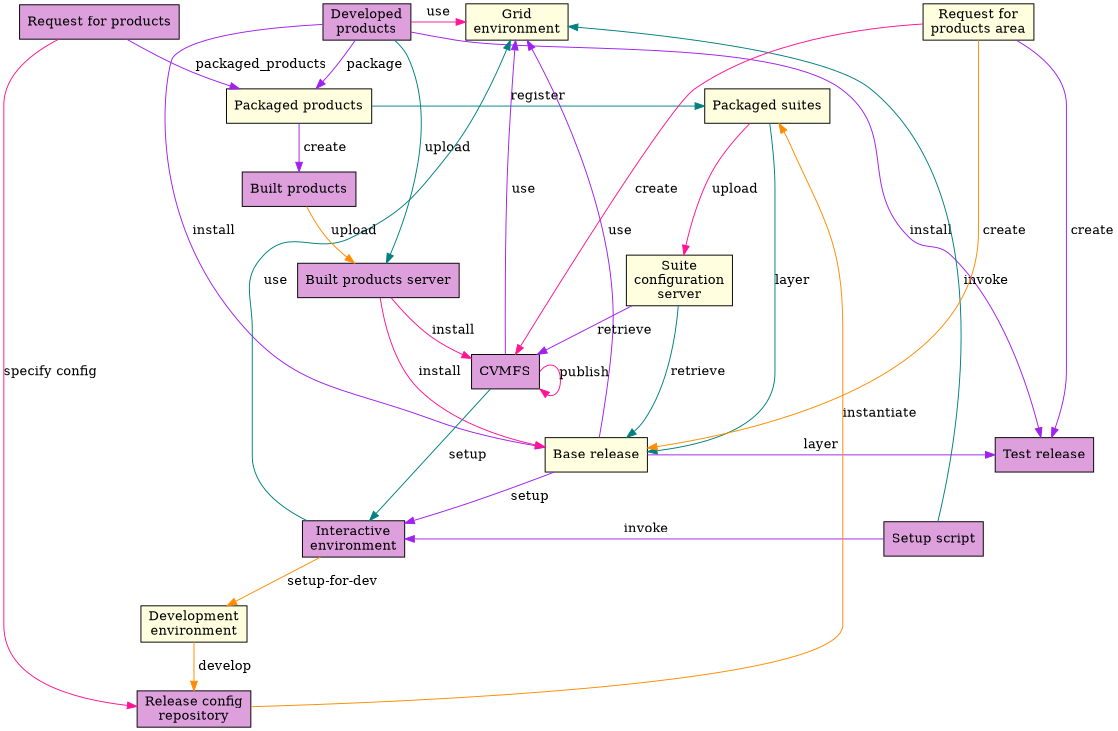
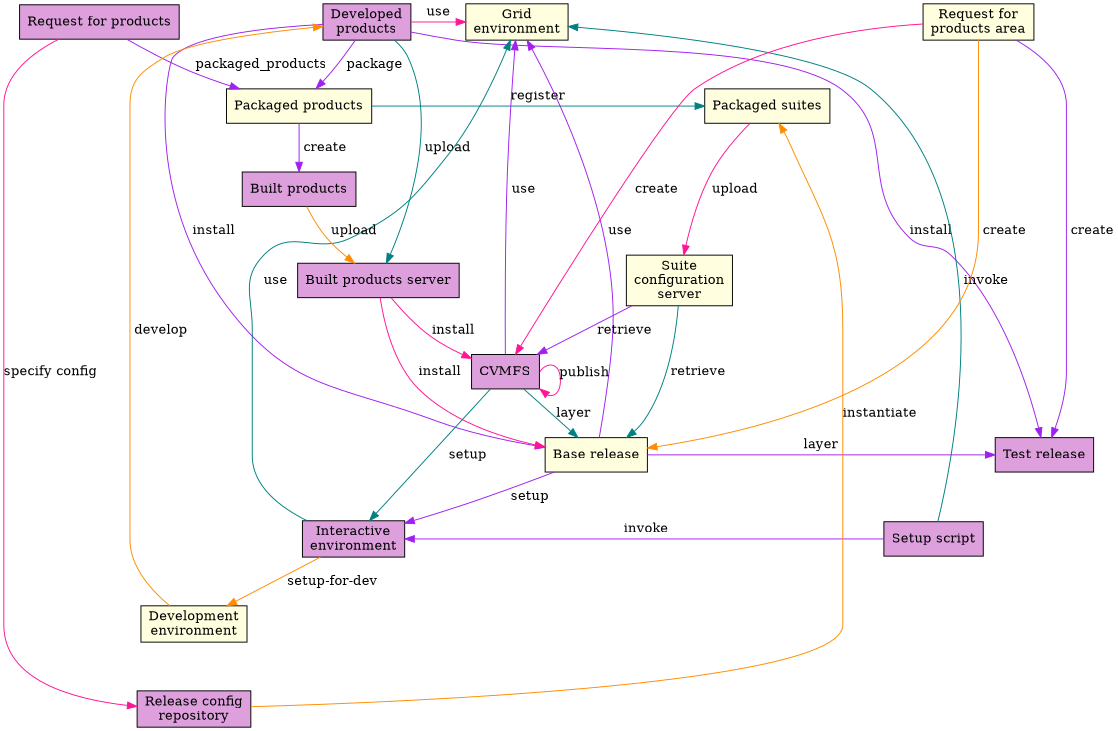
edge "Packaged suites" -> "Base release": now "CVMFS" -> "Base release"
edge "Development environment" -> "Release config repository": now "Development environment" -> "Developed products"
